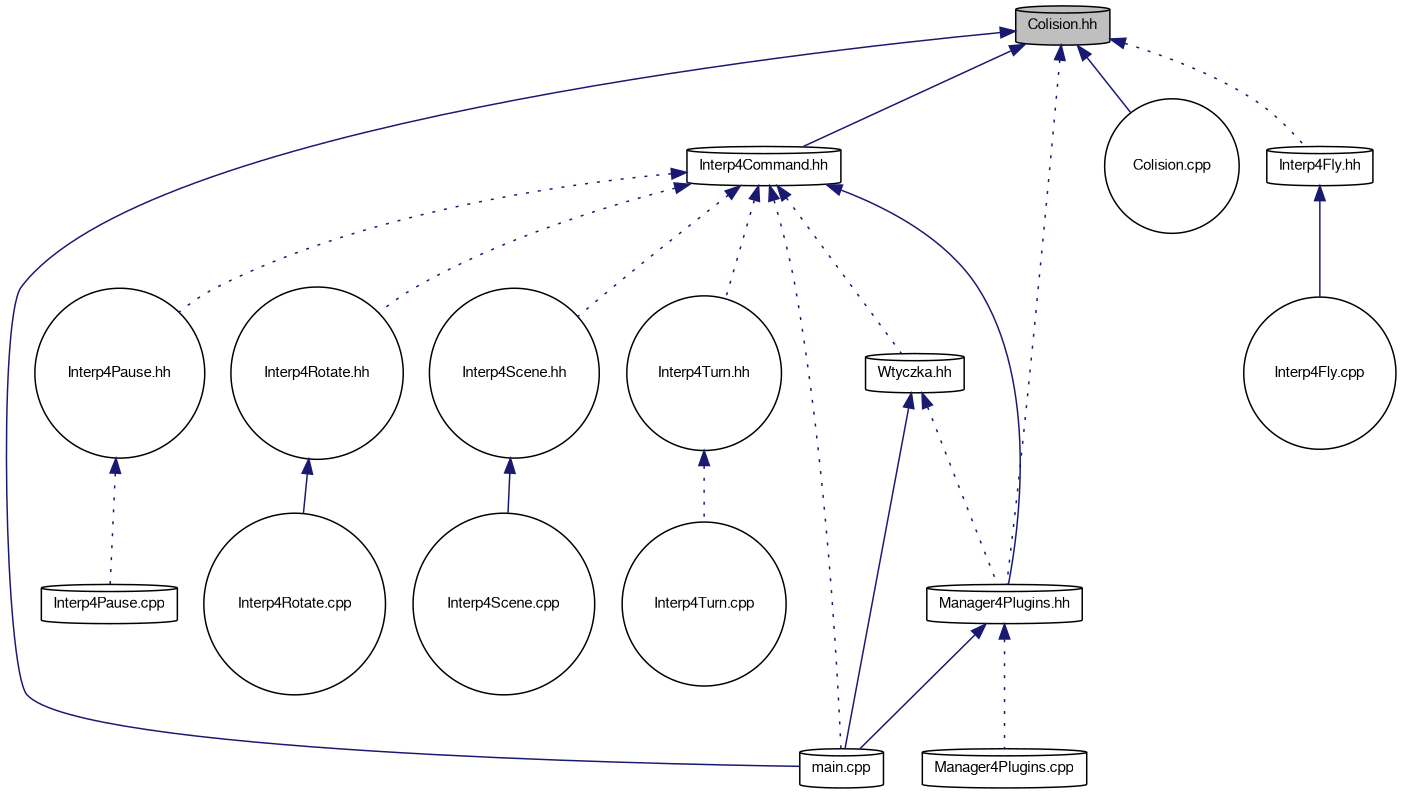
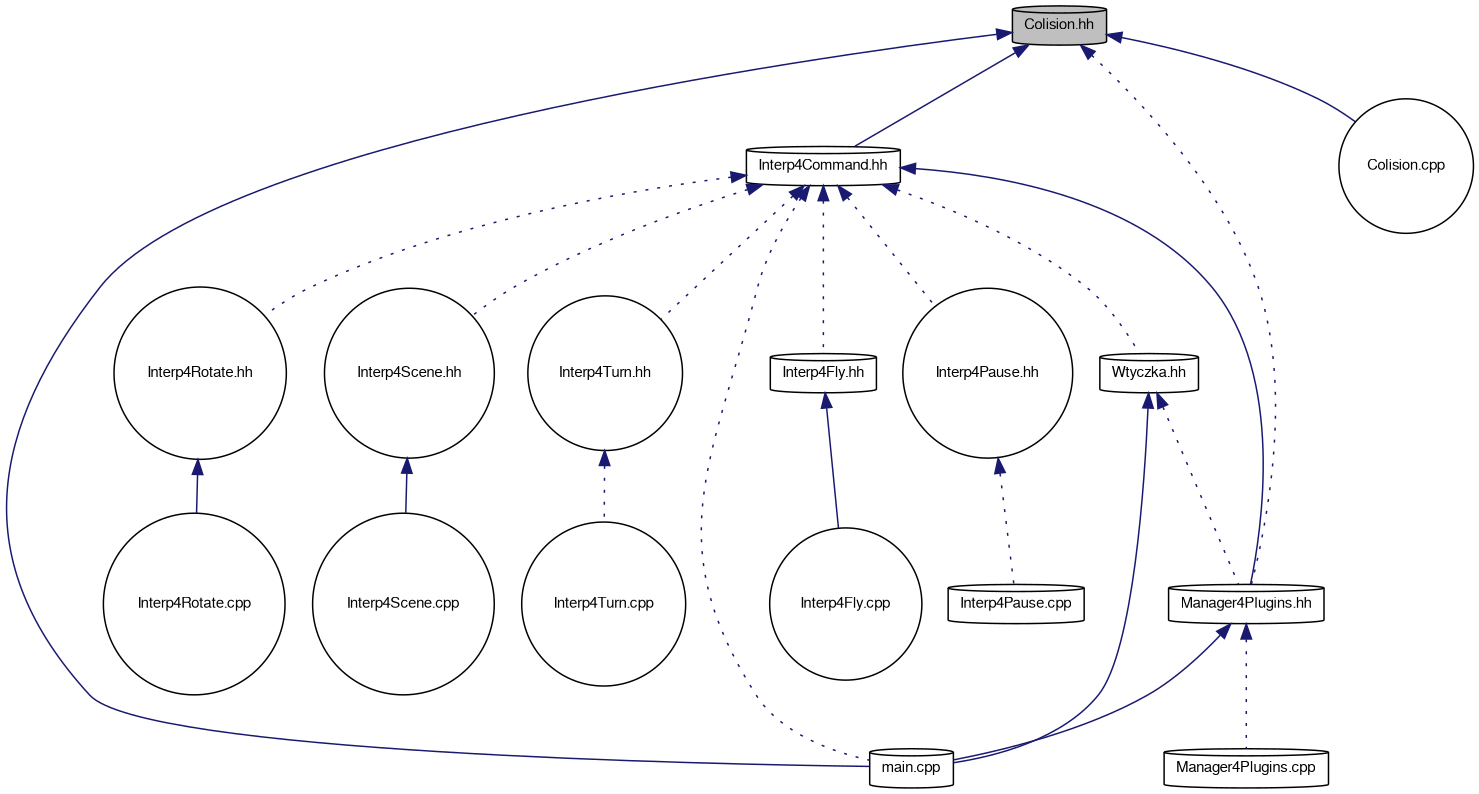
edge "Interp4Fly.hh" -> "Colision.hh": now "Interp4Fly.hh" -> "Interp4Command.hh"
